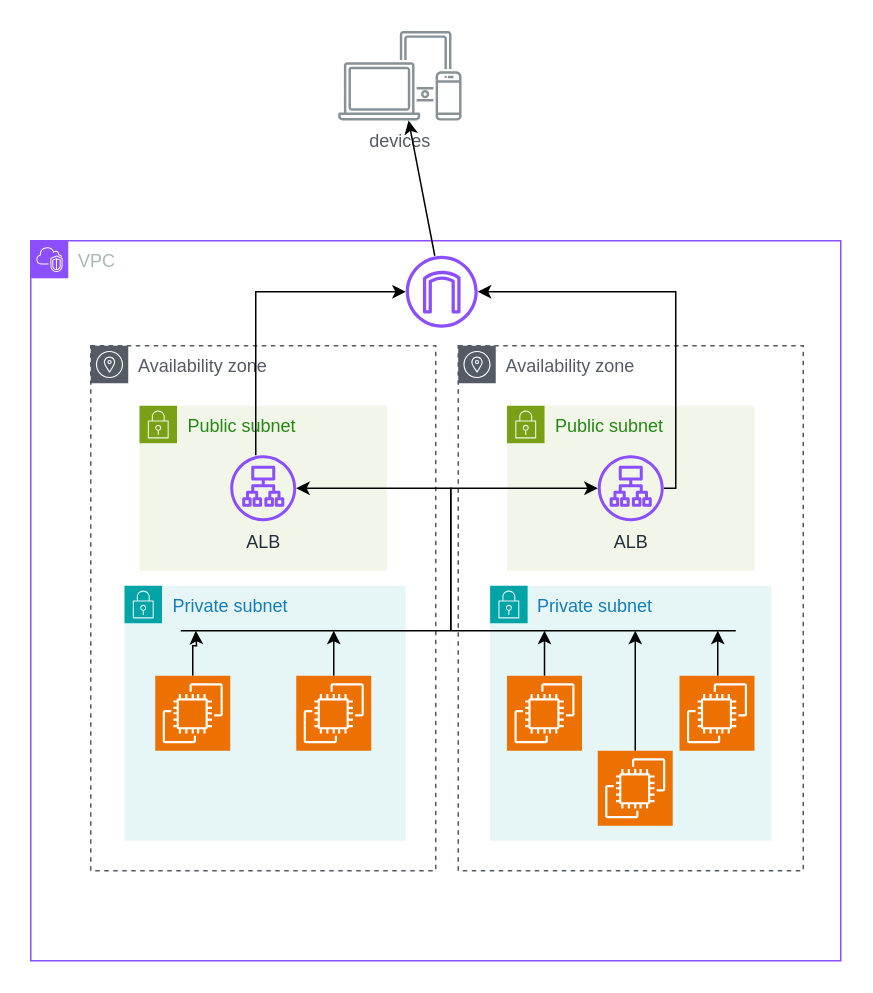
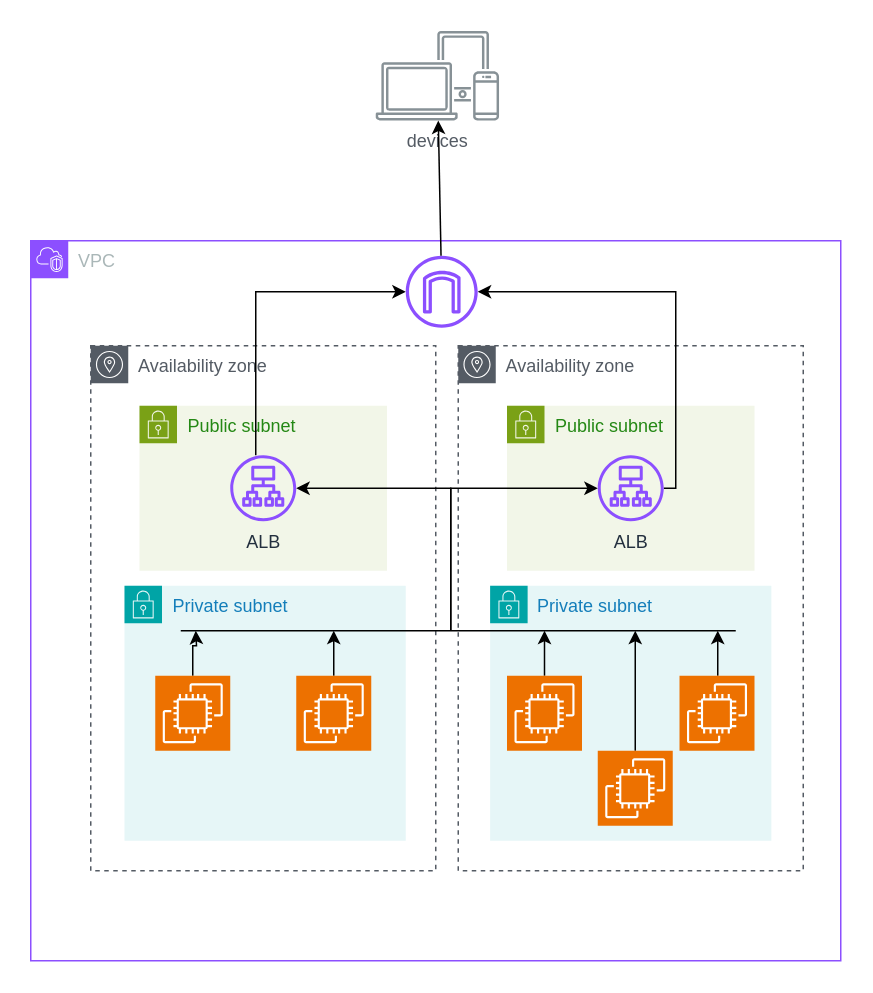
node "devices": moved (400, 76) -> (437, 76)
